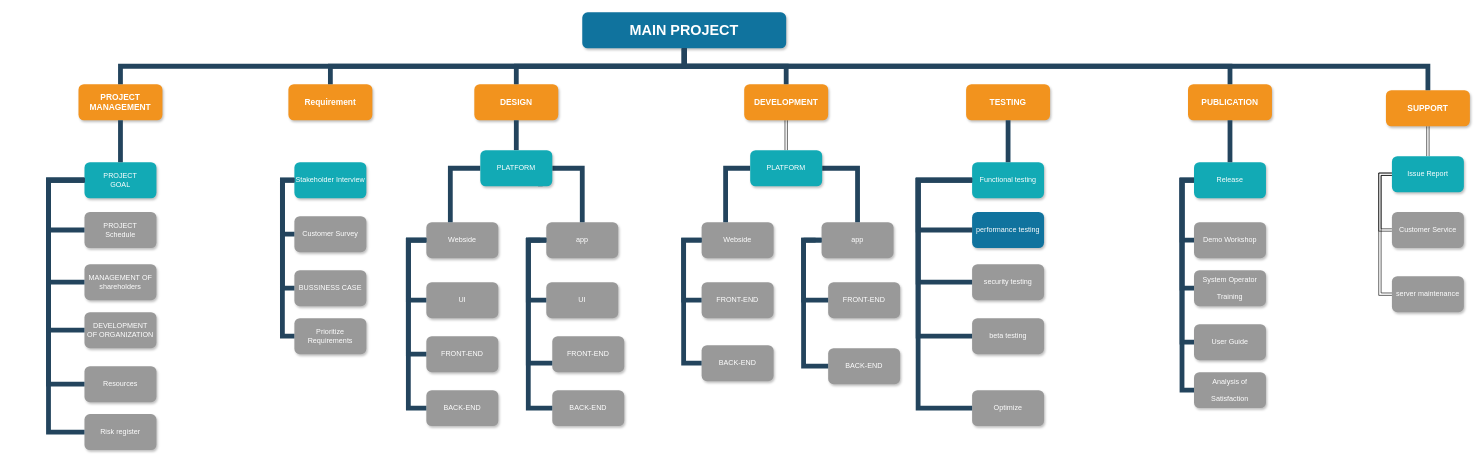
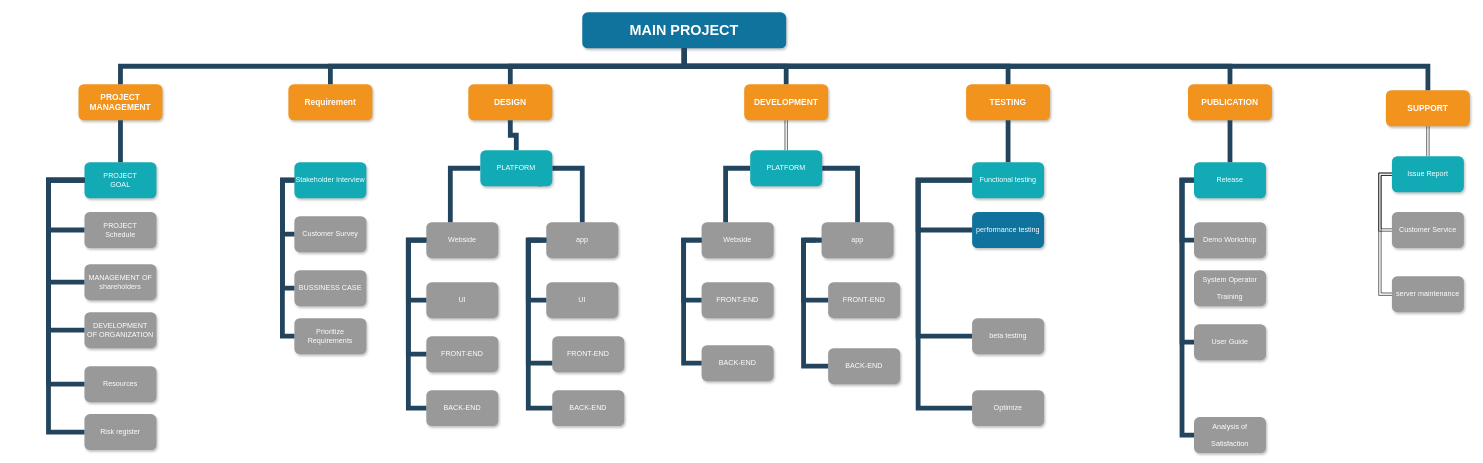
edge "MAIN PROJECT" -- "TESTING": added
node "DESIGN": moved (516, 102) -> (510, 102)
edge "Functional testing" -- "security testing": removed
node "security testing": removed
edge "Release" -- "System Operator Training": removed
node "Analysis of Satisfaction": moved (1230, 390) -> (1230, 435)
